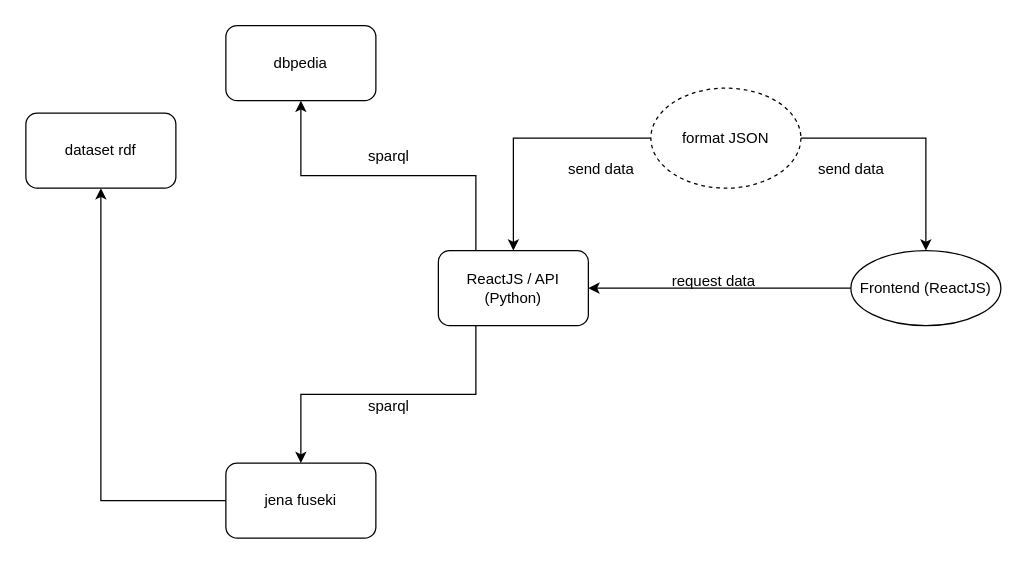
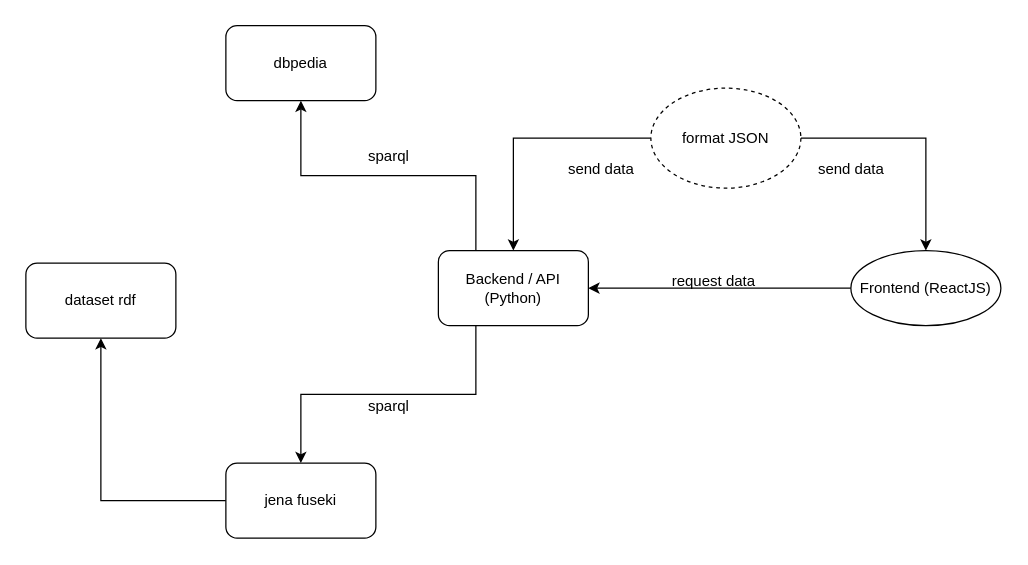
node "dataset rdf": moved (101, 151) -> (101, 301)
node "ReactJS / API (Python)": label "ReactJS / API (Python)" -> "Backend / API (Python)"
